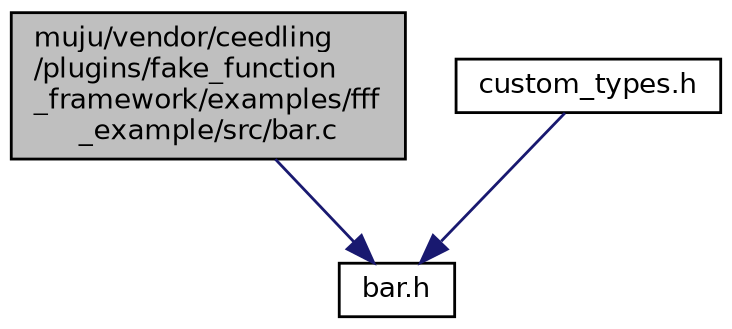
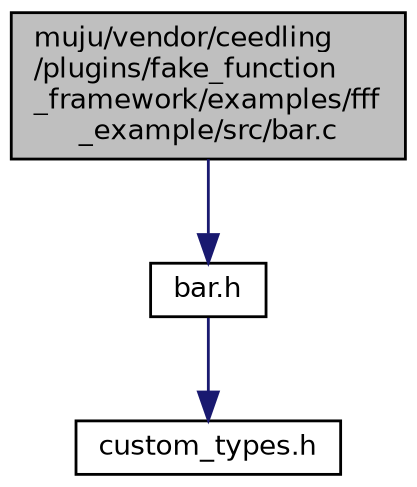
edge "custom_types.h" -> "bar.h": reversed
